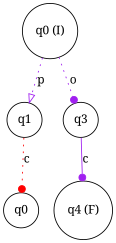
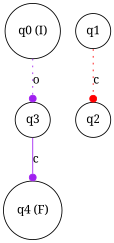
edge "q0 (I)" -> "q1": removed, label "p"
node "q0": label "q0" -> "q2"
